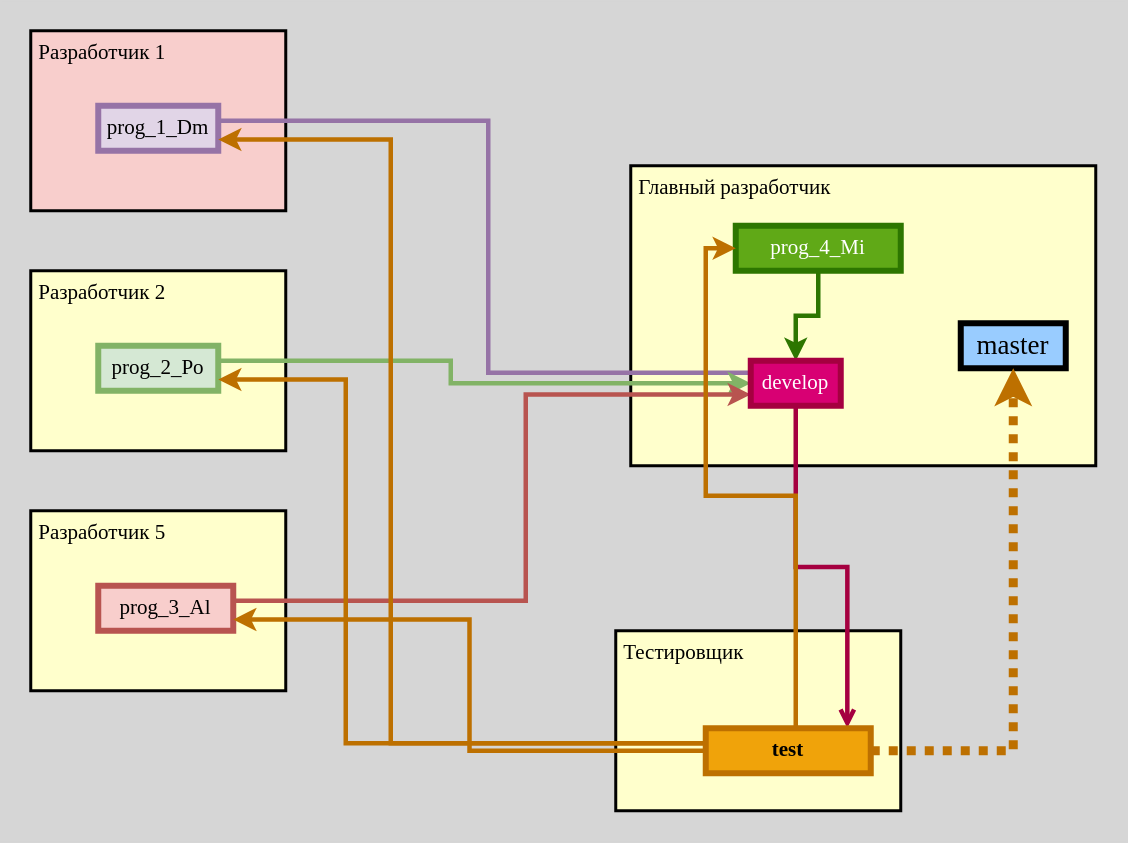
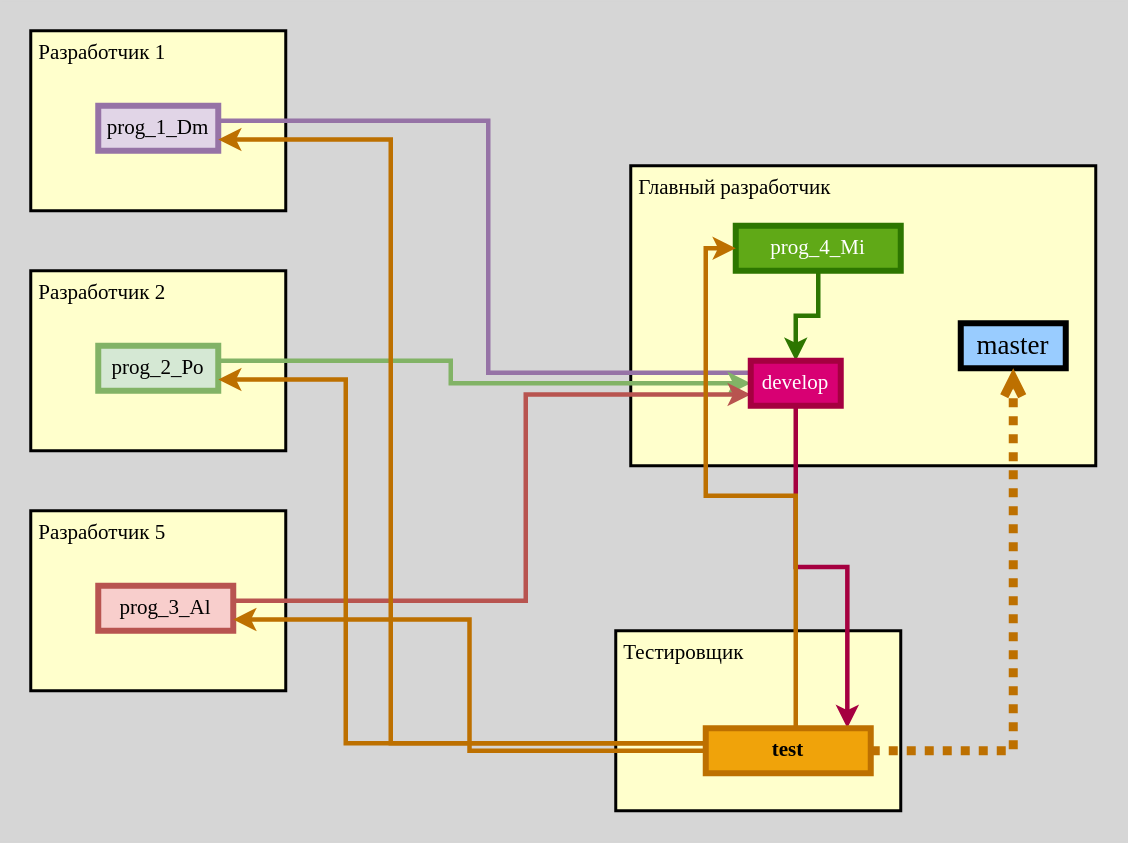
node "Разработчик 1": fillcolor #f8cecc -> #ffffcc
edge "test" -> "master": arrowhead classic -> open
edge "develop" -> "test": arrowhead open -> classic
